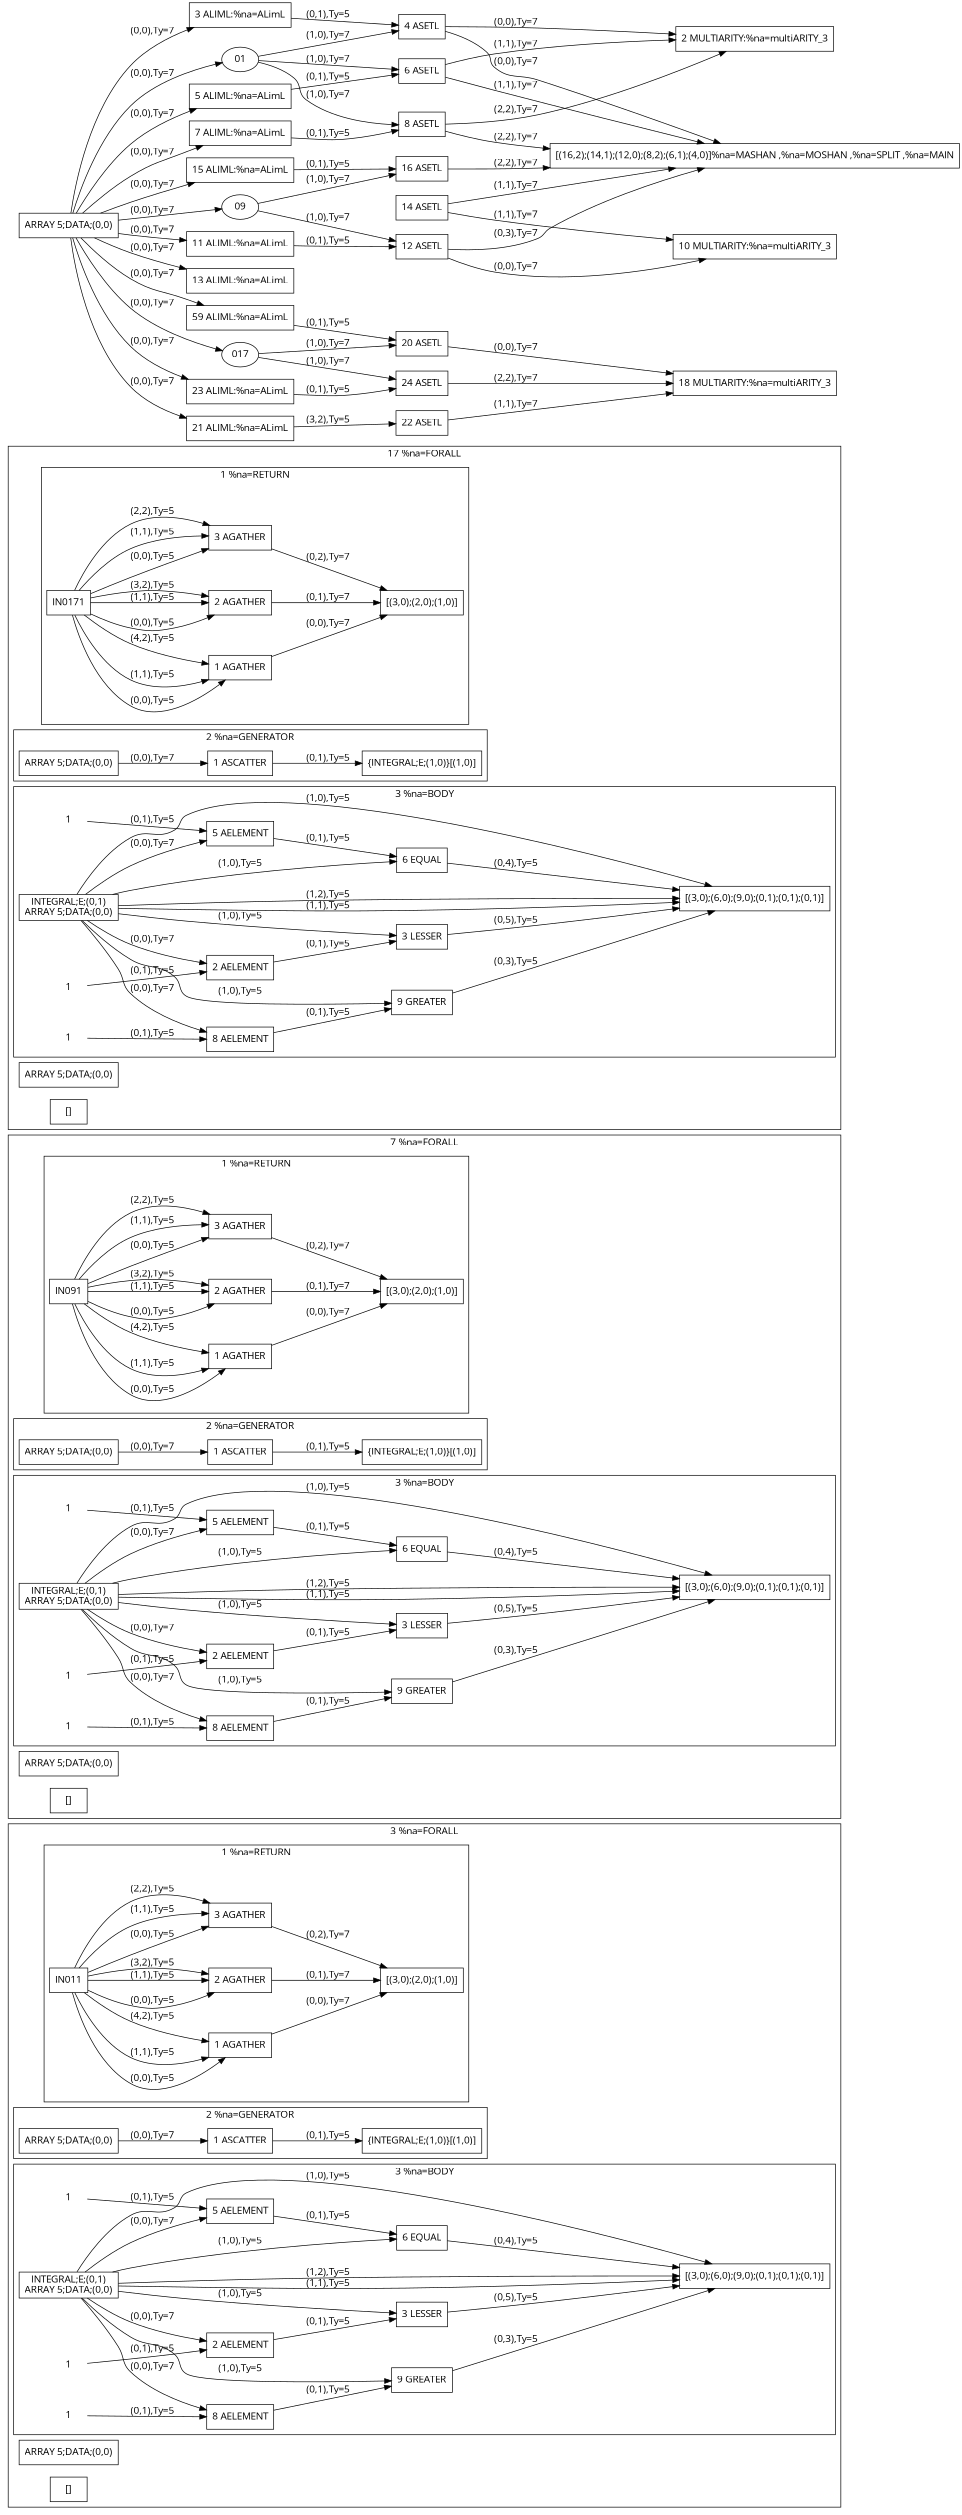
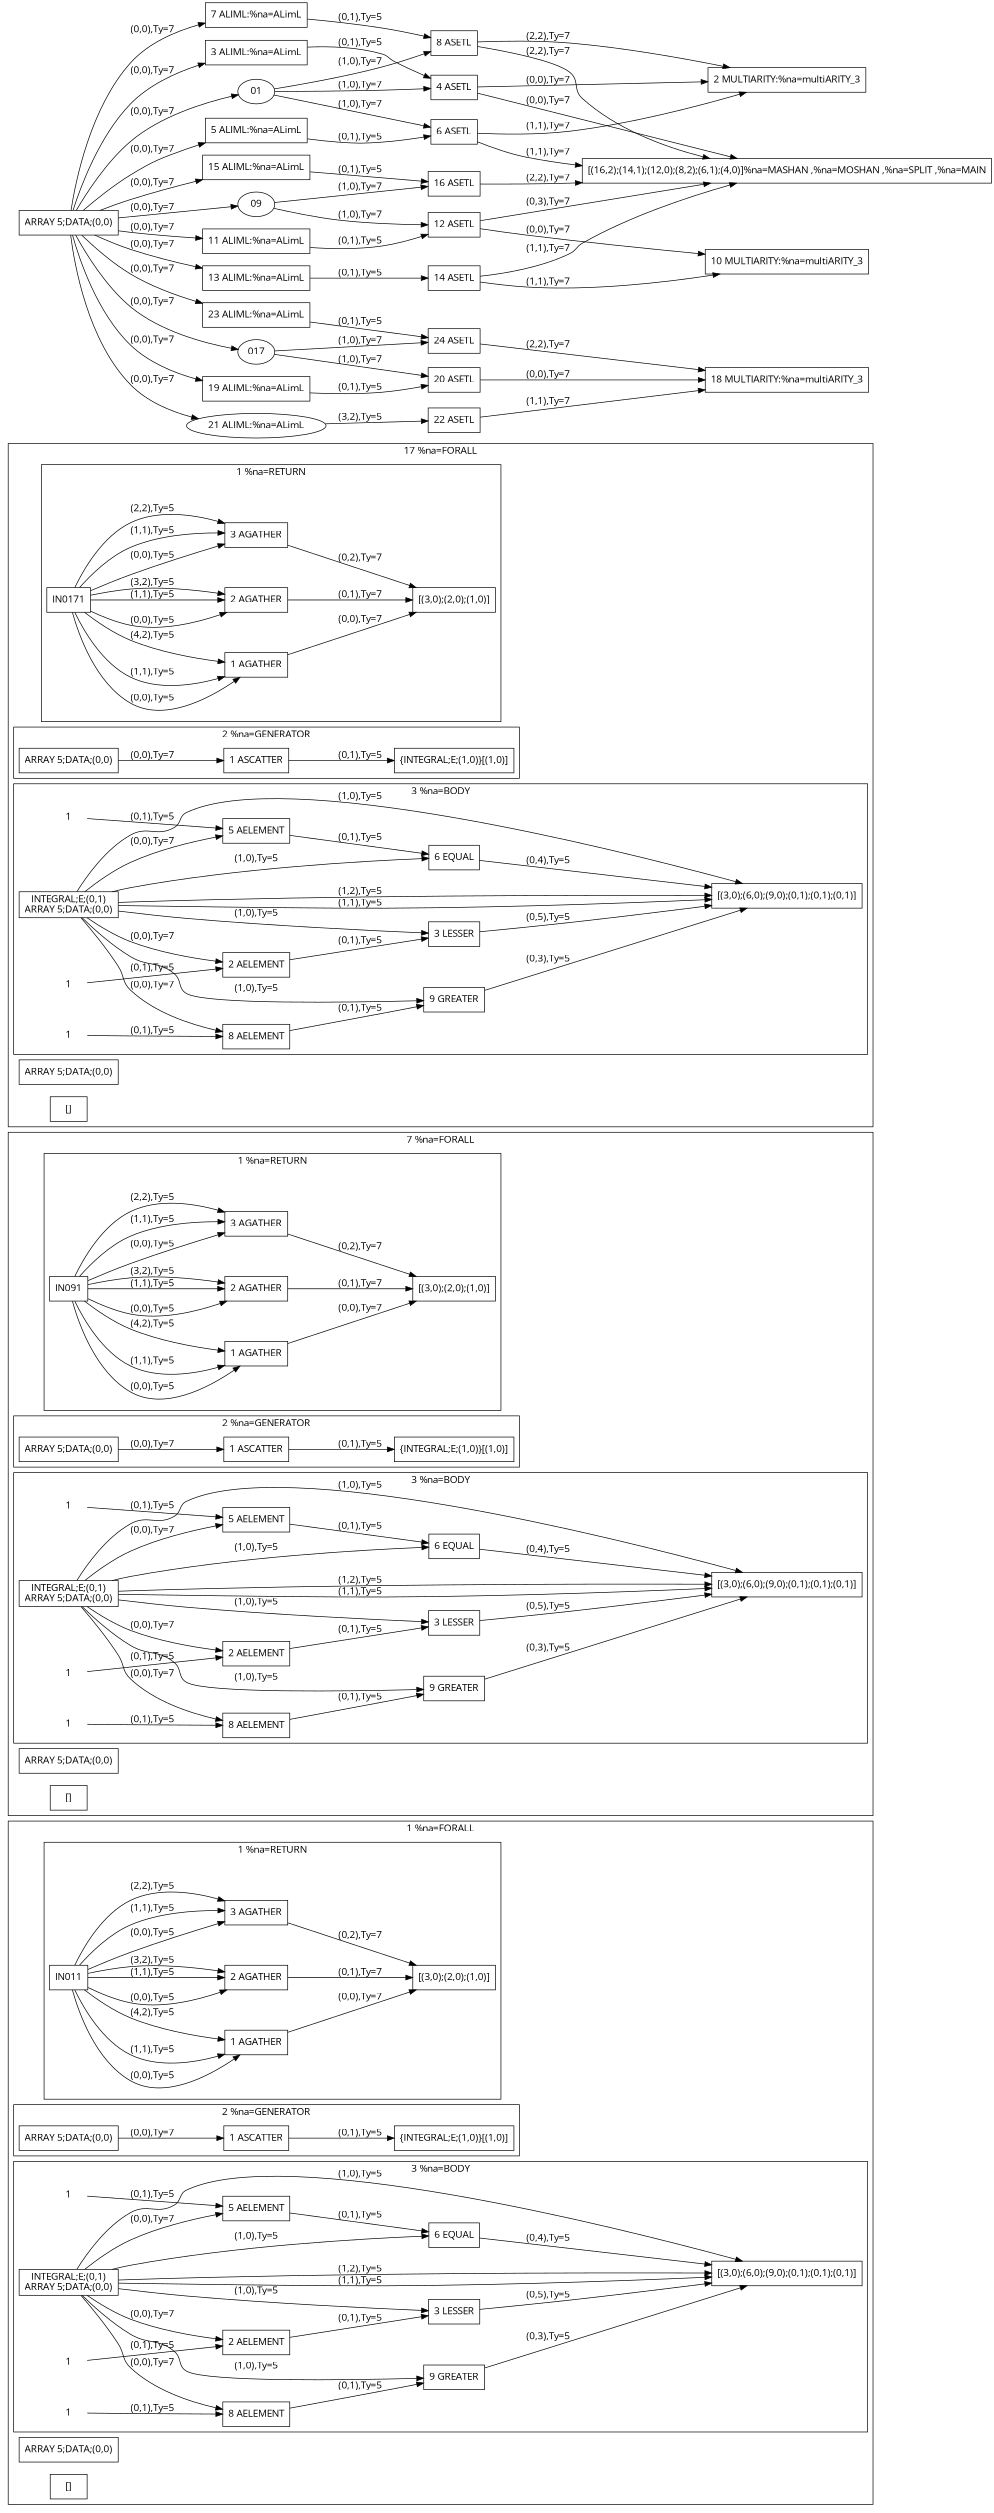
edge "13 ALIML:%na=ALimL" -> "14 ASETL": added, label "(0,1),Ty=5"
node "59 ALIML:%na=ALimL": label "59 ALIML:%na=ALimL" -> "19 ALIML:%na=ALimL"
node "21 ALIML:%na=ALimL": shape box -> ellipse
cluster "3 %na=FORALL": label "3 %na=FORALL" -> "1 %na=FORALL"
